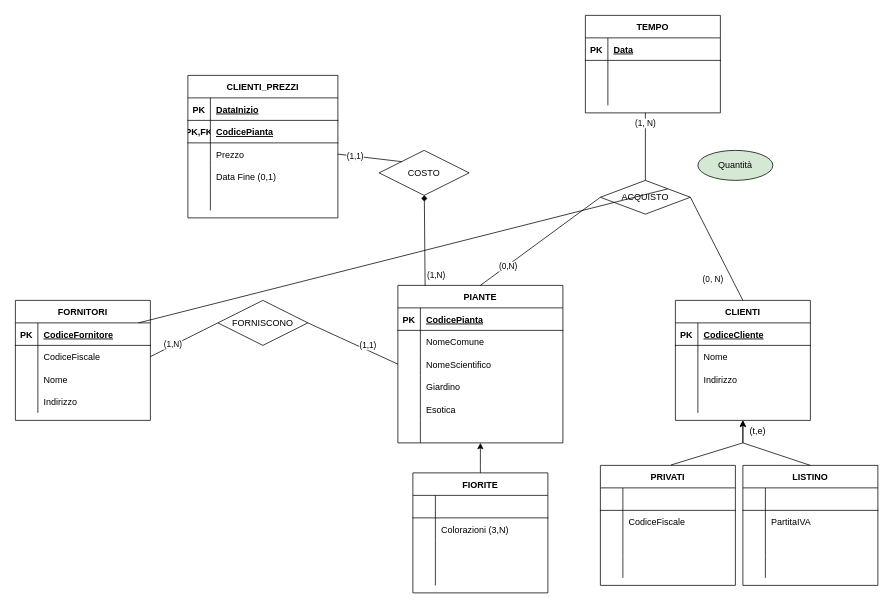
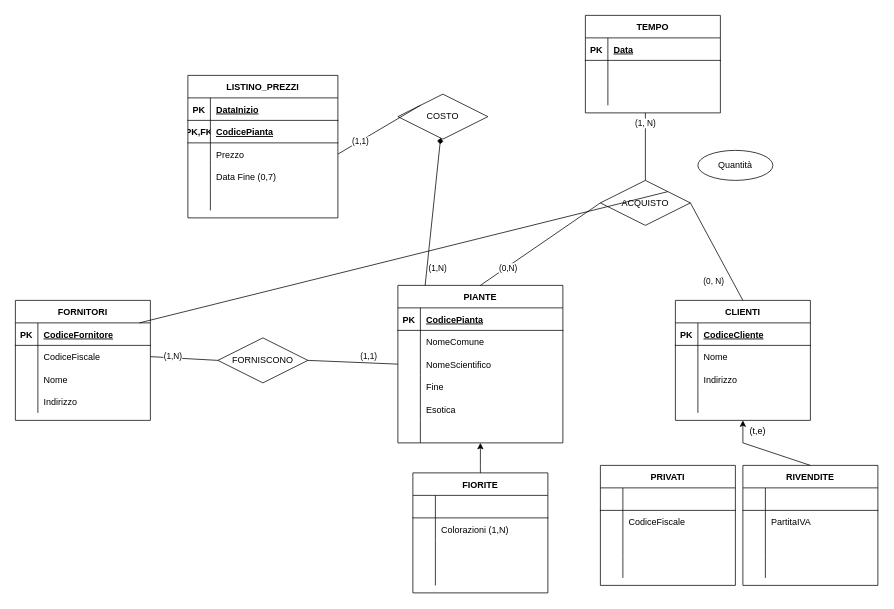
node "CLIENTI_PREZZI": label "CLIENTI_PREZZI" -> "LISTINO_PREZZI"
node "Quantità": fillcolor #d5e8d4 -> #ffffff
node "COSTO": moved (424, 173) -> (443, 117)
node "Data Fine (0,1)": label "Data Fine (0,1)" -> "Data Fine (0,7)"
node "ACQUISTO": size 90x34 -> 90x45
node "FORNISCONO": moved (263, 323) -> (263, 360)
node "Giardino": label "Giardino" -> "Fine"
edge "PRIVATI" -> "CLIENTI": removed
node "LISTINO": label "LISTINO" -> "RIVENDITE"
node "Colorazioni (3,N)": label "Colorazioni (3,N)" -> "Colorazioni (1,N)"
